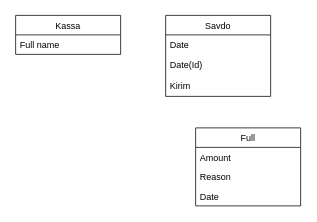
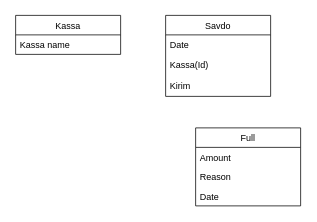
node "Full name": label "Full name" -> "Kassa name"
node "Date(Id)": label "Date(Id)" -> "Kassa(Id)"
